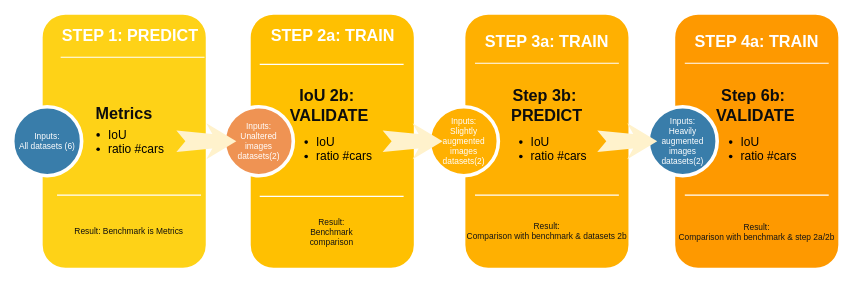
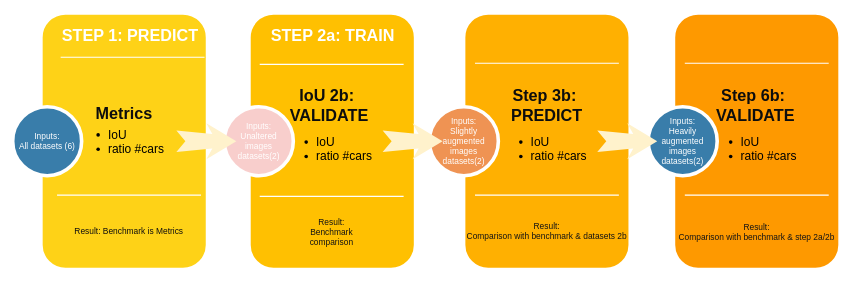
node "STEP 3a: TRAIN": removed
node "STEP 4a: TRAIN": removed
node "Inputs: Unaltered images datasets(2)": fillcolor #ef9353 -> #f8cecc
node "Inputs: Slightly augmented images datasets(2)": fillcolor #ffb001 -> #ef9353
